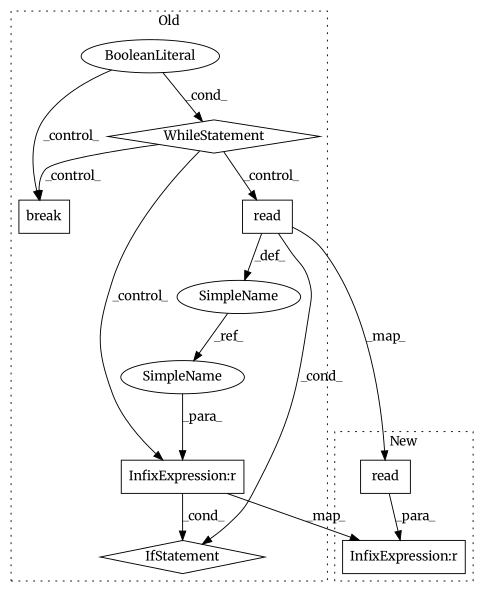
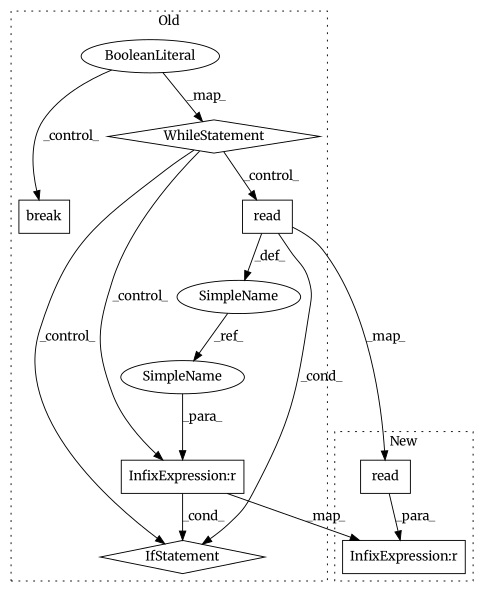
edge "BooleanLiteral" -> "WhileStatement": label "_cond_" -> "_map_"
edge "WhileStatement" -> "break": now "WhileStatement" -> "IfStatement"
